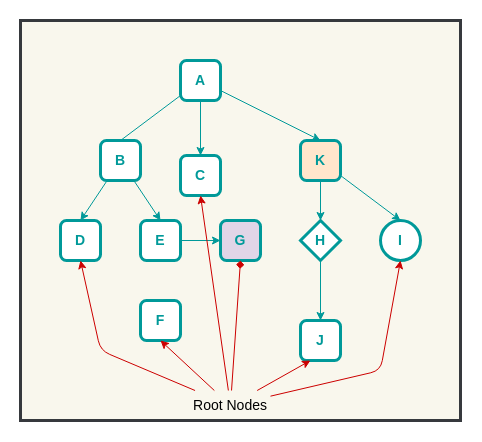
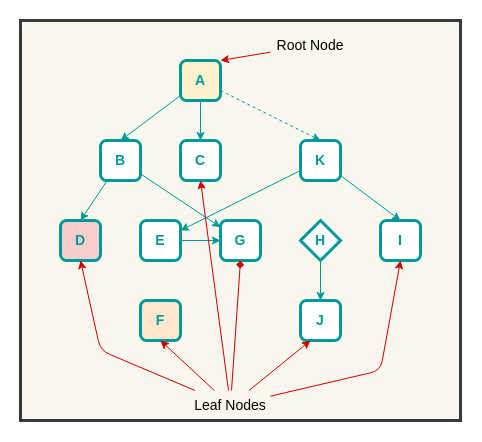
node "Root Node": added
edge "Root Node" -> "A": added
node "A": fillcolor #ffffff -> #fff2cc
edge "A" -> "K": style solid -> dashed
edge "A" -- "B": arrowhead none -> classic
node "K": fillcolor #ffe6cc -> #ffffff
node "C": moved (201, 176) -> (201, 161)
edge "B" -> "E": now "B" -> "G"
edge "K" -> "H": now "K" -> "E"
node "D": fillcolor #ffffff -> #f8cecc
node "G": fillcolor #e1d5e7 -> #ffffff
node "I": shape ellipse -> rounded rectangle
node "F": fillcolor #ffffff -> #ffe6cc
node "J": moved (321, 341) -> (321, 321)
node "Root Nodes": label "Root Nodes" -> "Leaf Nodes"
